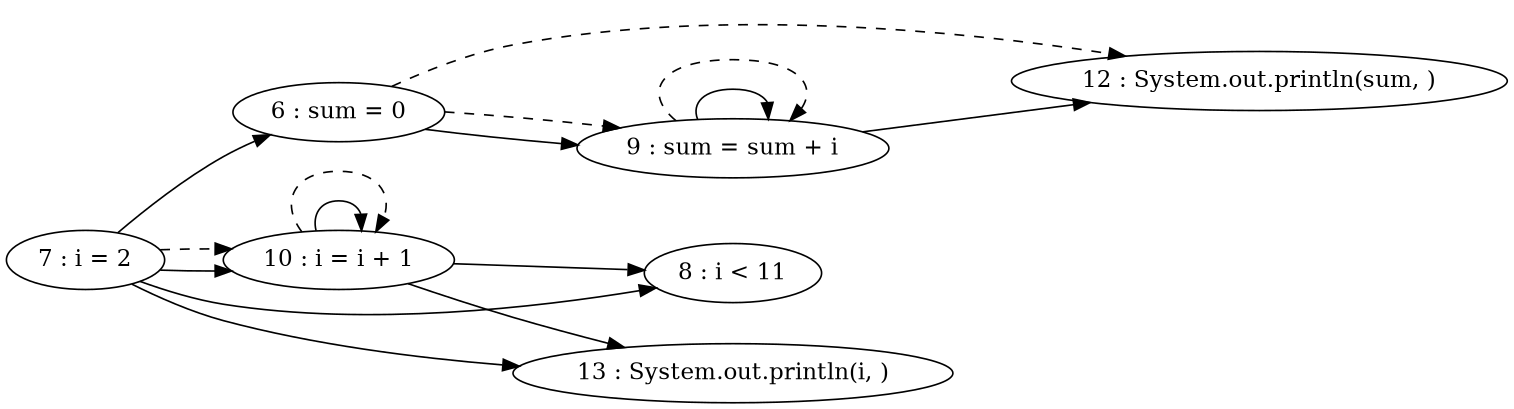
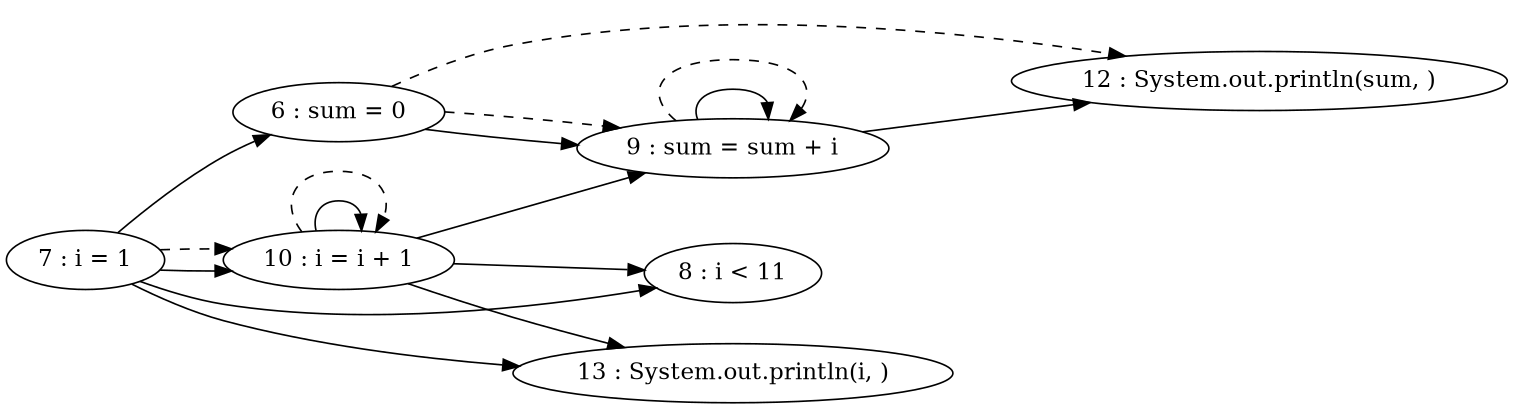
edge "10 : i = i + 1" -> "9 : sum = sum + i": added
node "7 : i = 2": label "7 : i = 2" -> "7 : i = 1"
